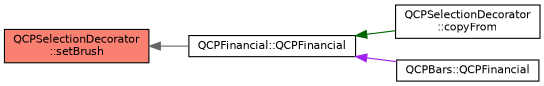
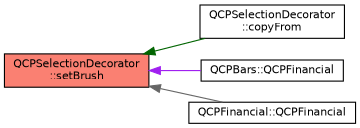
edge "QCPSelectionDecorator ::copyFrom" -> "QCPFinancial::QCPFinancial": now "QCPSelectionDecorator ::copyFrom" -> "QCPSelectionDecorator ::setBrush"
edge "QCPBars::QCPFinancial" -> "QCPFinancial::QCPFinancial": now "QCPBars::QCPFinancial" -> "QCPSelectionDecorator ::setBrush"
